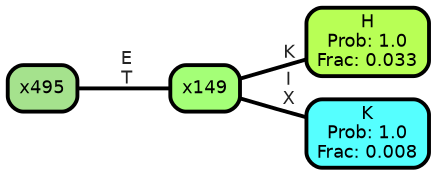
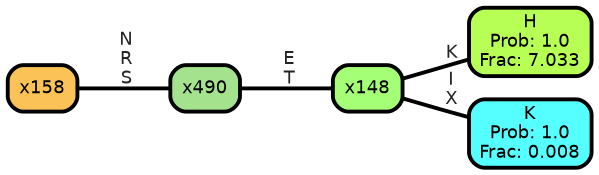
node "H Prob: 1.0 Frac: 0.033": label "H Prob: 1.0 Frac: 0.033" -> "H Prob: 1.0 Frac: 7.033"
node "x158": added
node "x495": label "x495" -> "x490"
node "x149": label "x149" -> "x148"
